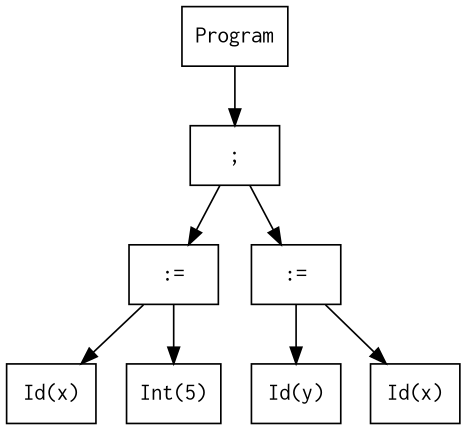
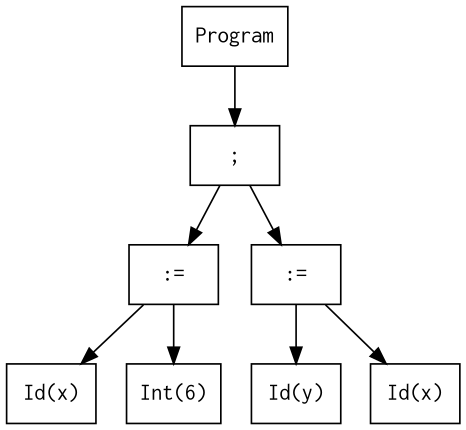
node "Int(5)": label "Int(5)" -> "Int(6)"
